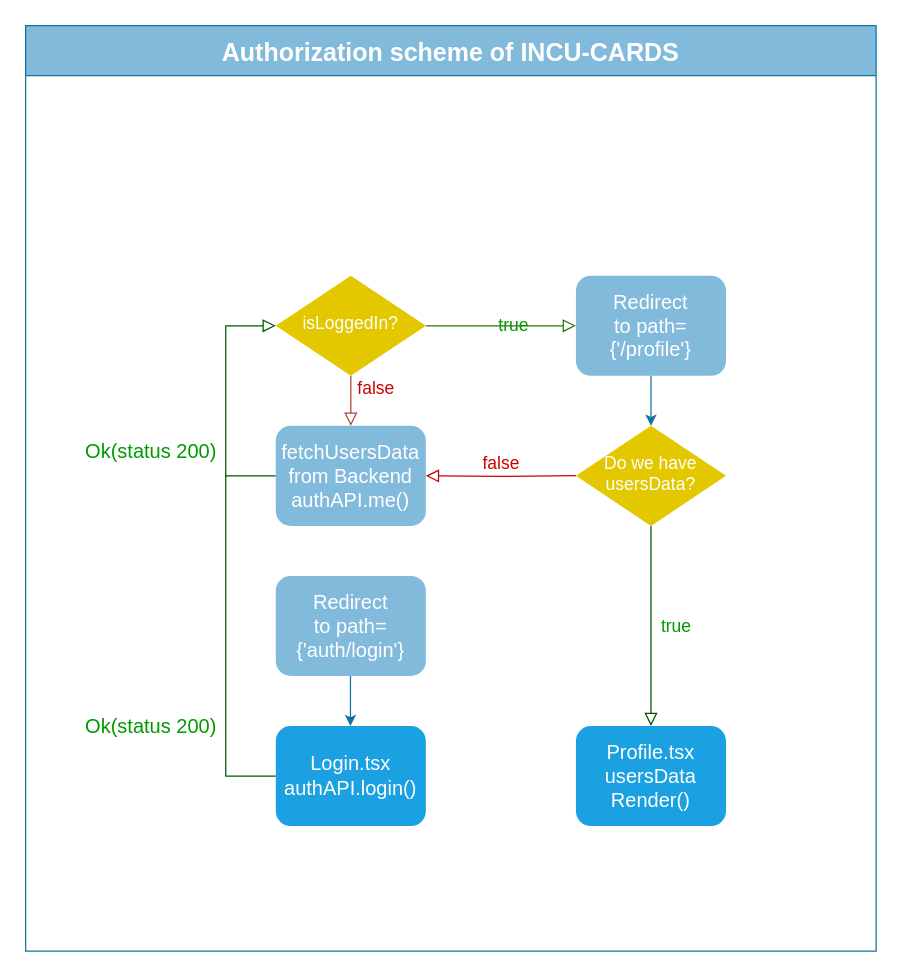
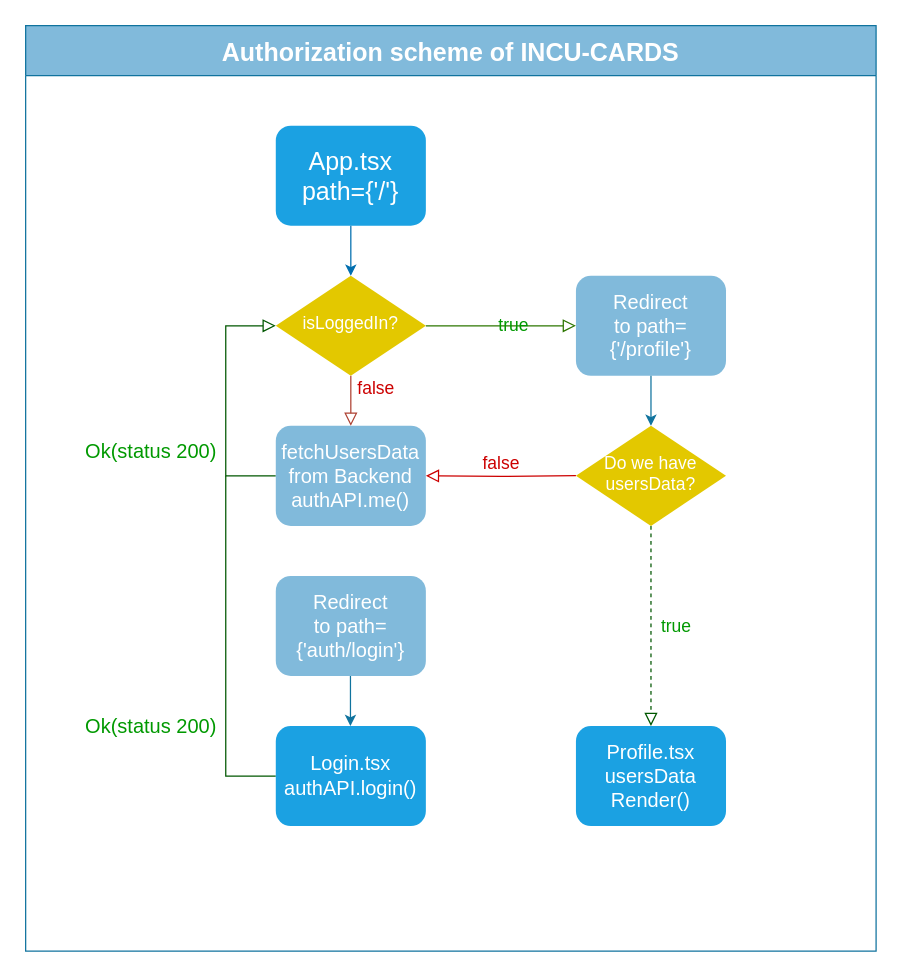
node "App.tsxpath={'/'}": added
edge "App.tsxpath={'/'}" -> "isLoggedIn?": added
edge "Do we haveusersData?" -> "Profile.tsx usersData Render()": style solid -> dashed
